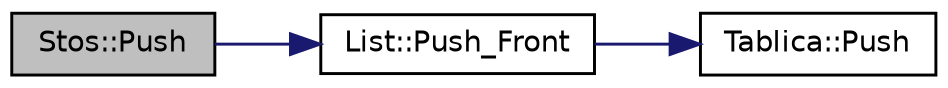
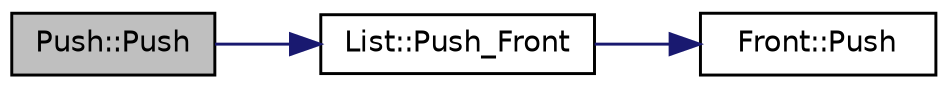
node "Stos::Push": label "Stos::Push" -> "Push::Push"
node "Tablica::Push": label "Tablica::Push" -> "Front::Push"
